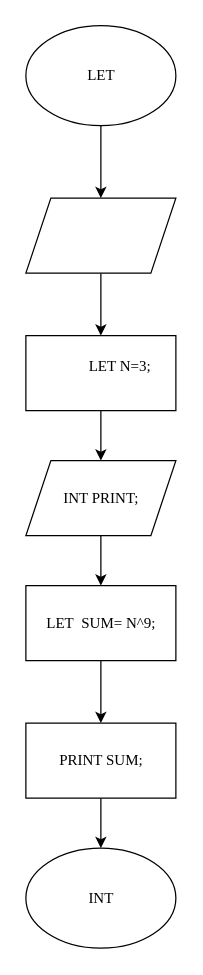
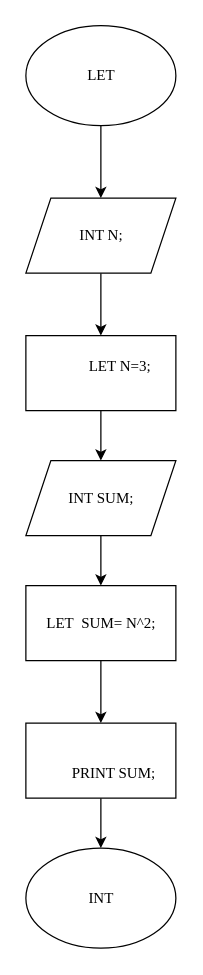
node "INT N;": added
node "INT PRINT;": label "INT PRINT;" -> "INT SUM;"
node "LET SUM= N^9;": label "LET SUM= N^9;" -> "LET SUM= N^2;"
node "PRINT SUM;": moved (101, 761) -> (113, 773)
